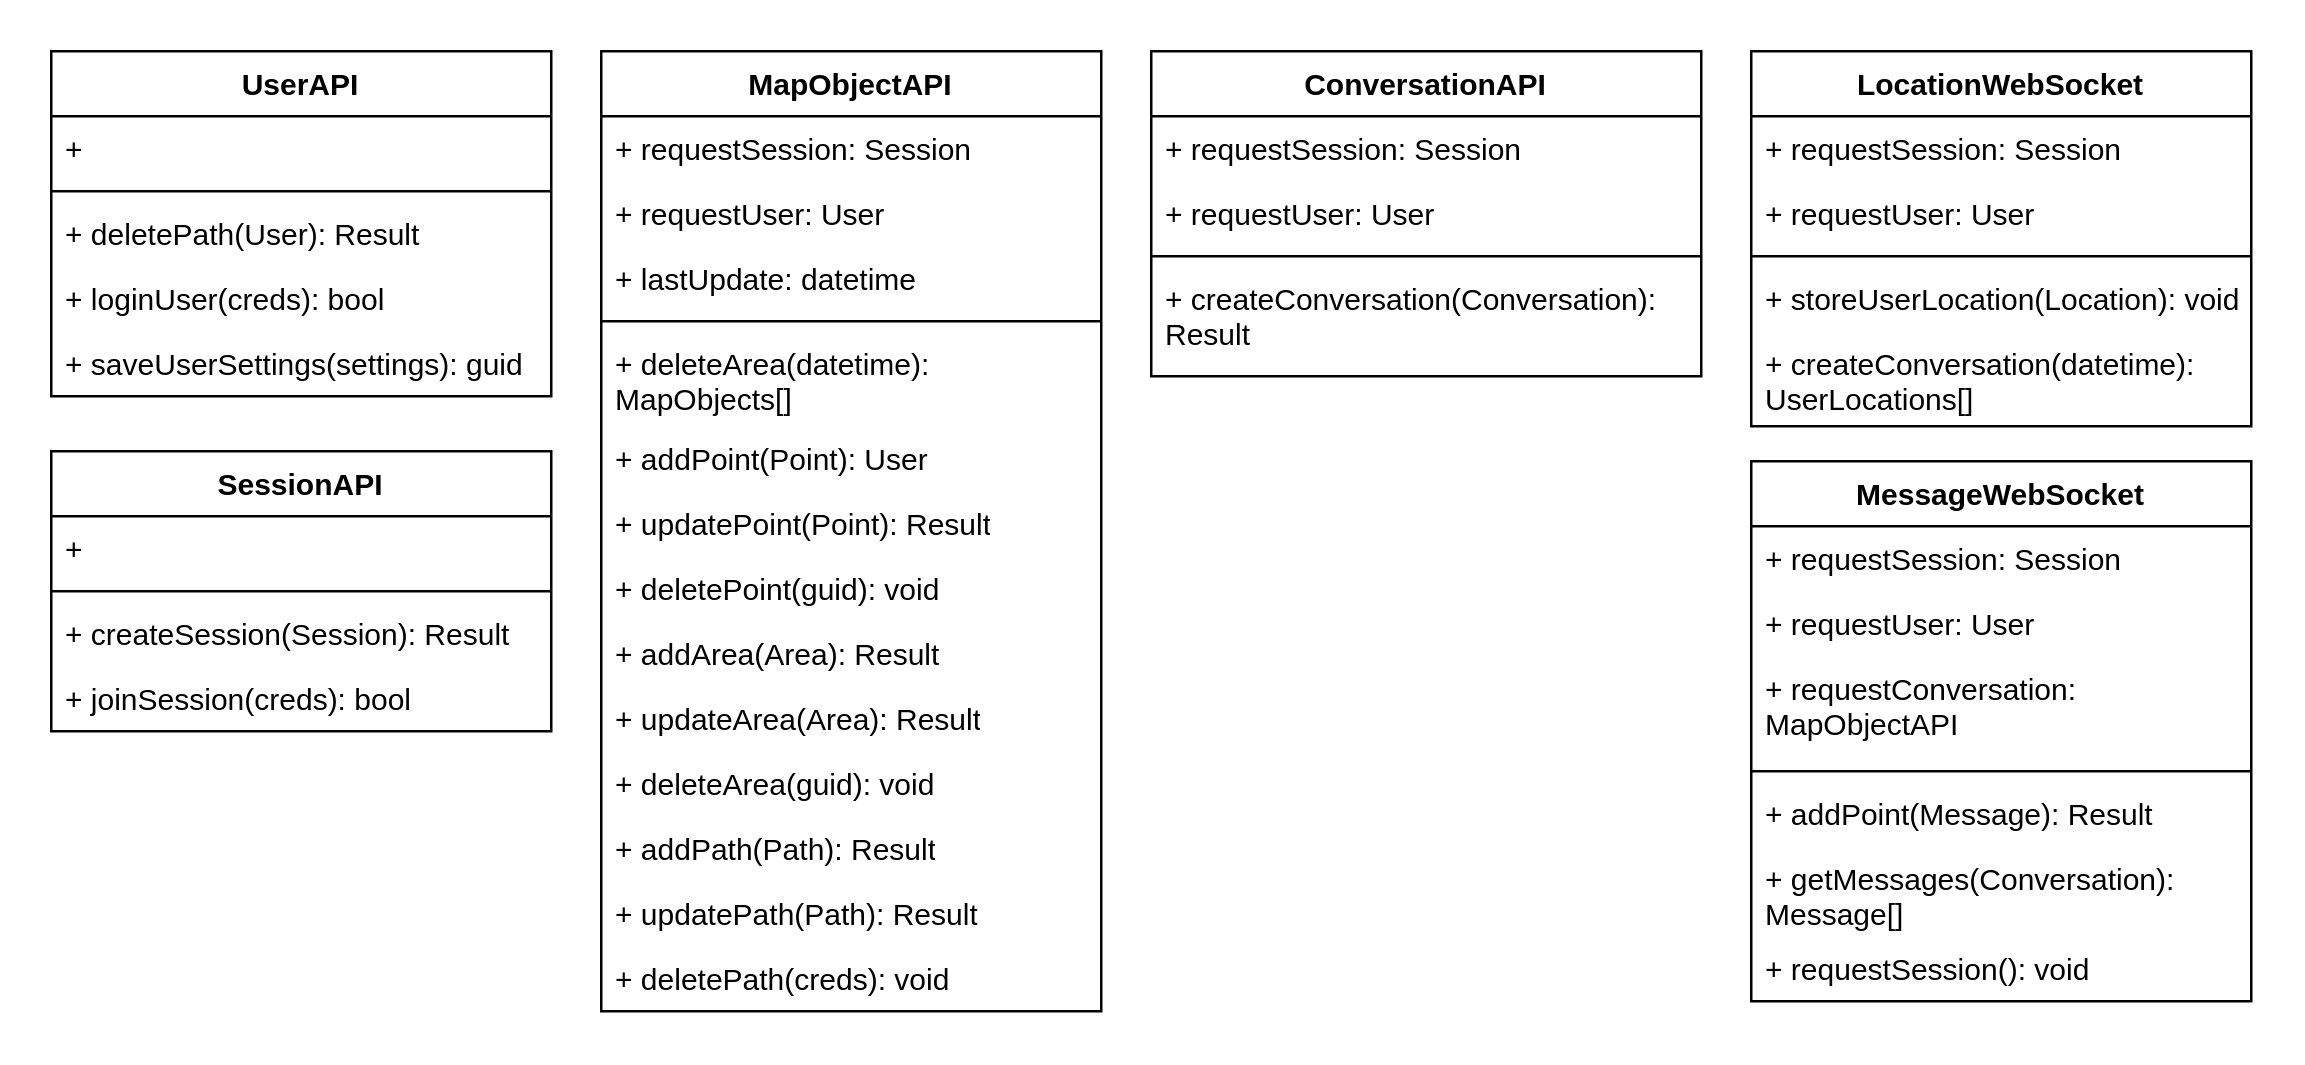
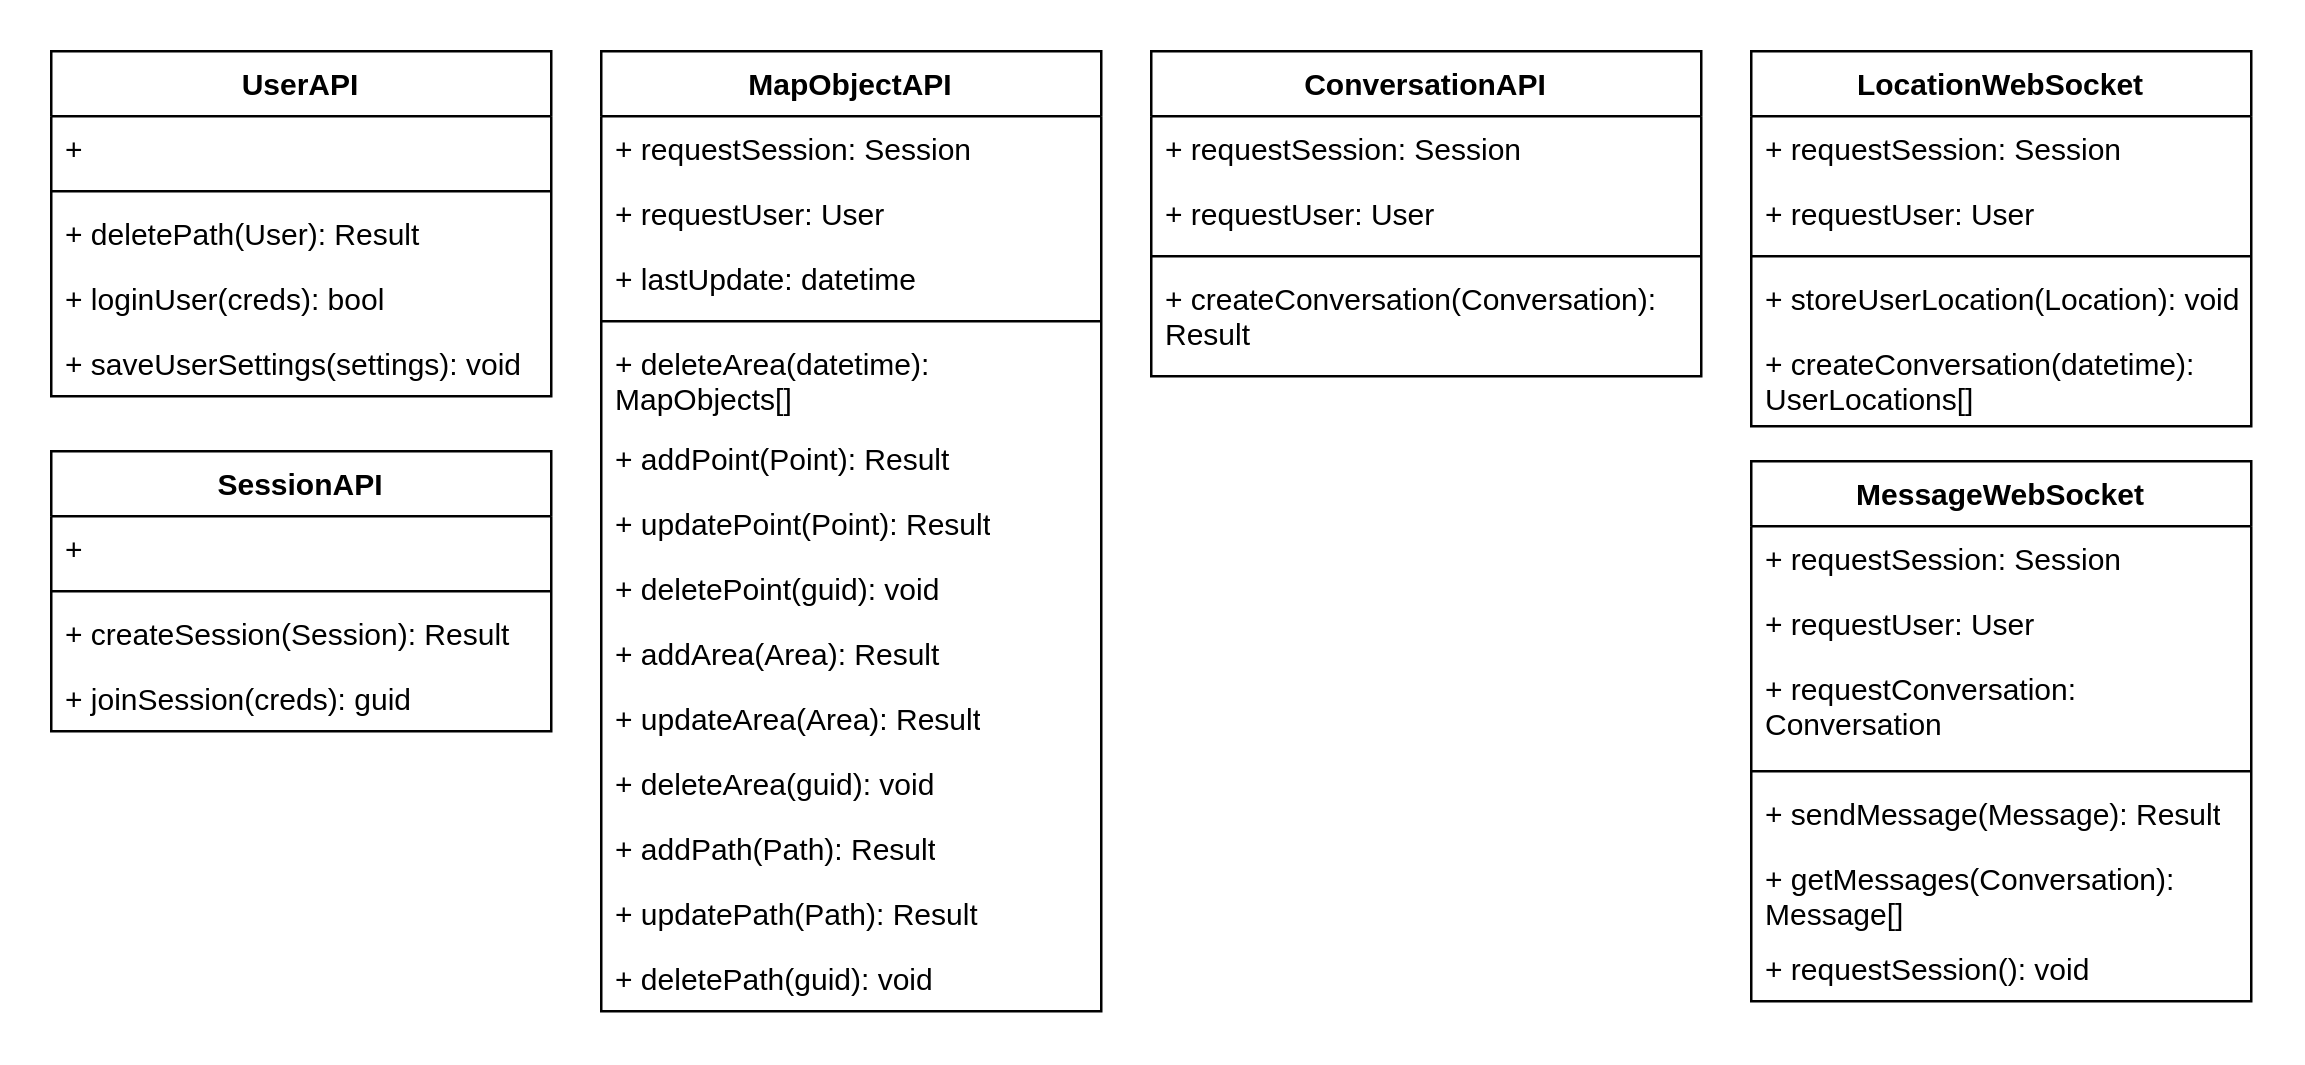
node "+ saveUserSettings(settings): guid": label "+ saveUserSettings(settings): guid" -> "+ saveUserSettings(settings): void"
node "+ addPoint(Point): User": label "+ addPoint(Point): User" -> "+ addPoint(Point): Result"
node "+ joinSession(creds): bool": label "+ joinSession(creds): bool" -> "+ joinSession(creds): guid"
node "+ requestConversation: MapObjectAPI": label "+ requestConversation: MapObjectAPI" -> "+ requestConversation: Conversation"
node "+ addPoint(Message): Result": label "+ addPoint(Message): Result" -> "+ sendMessage(Message): Result"
node "+ deletePath(creds): void": label "+ deletePath(creds): void" -> "+ deletePath(guid): void"
